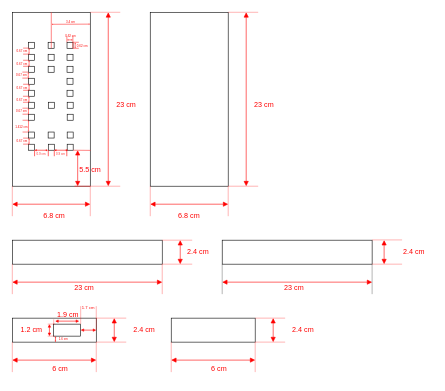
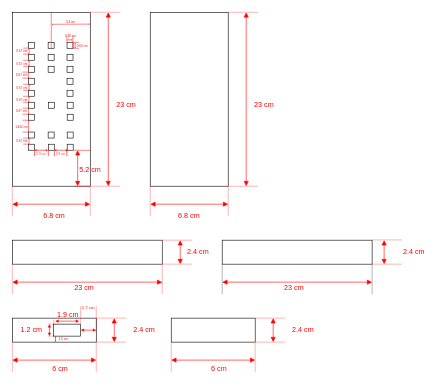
node "5.5 cm": label "5.5 cm" -> "5.2 cm"
